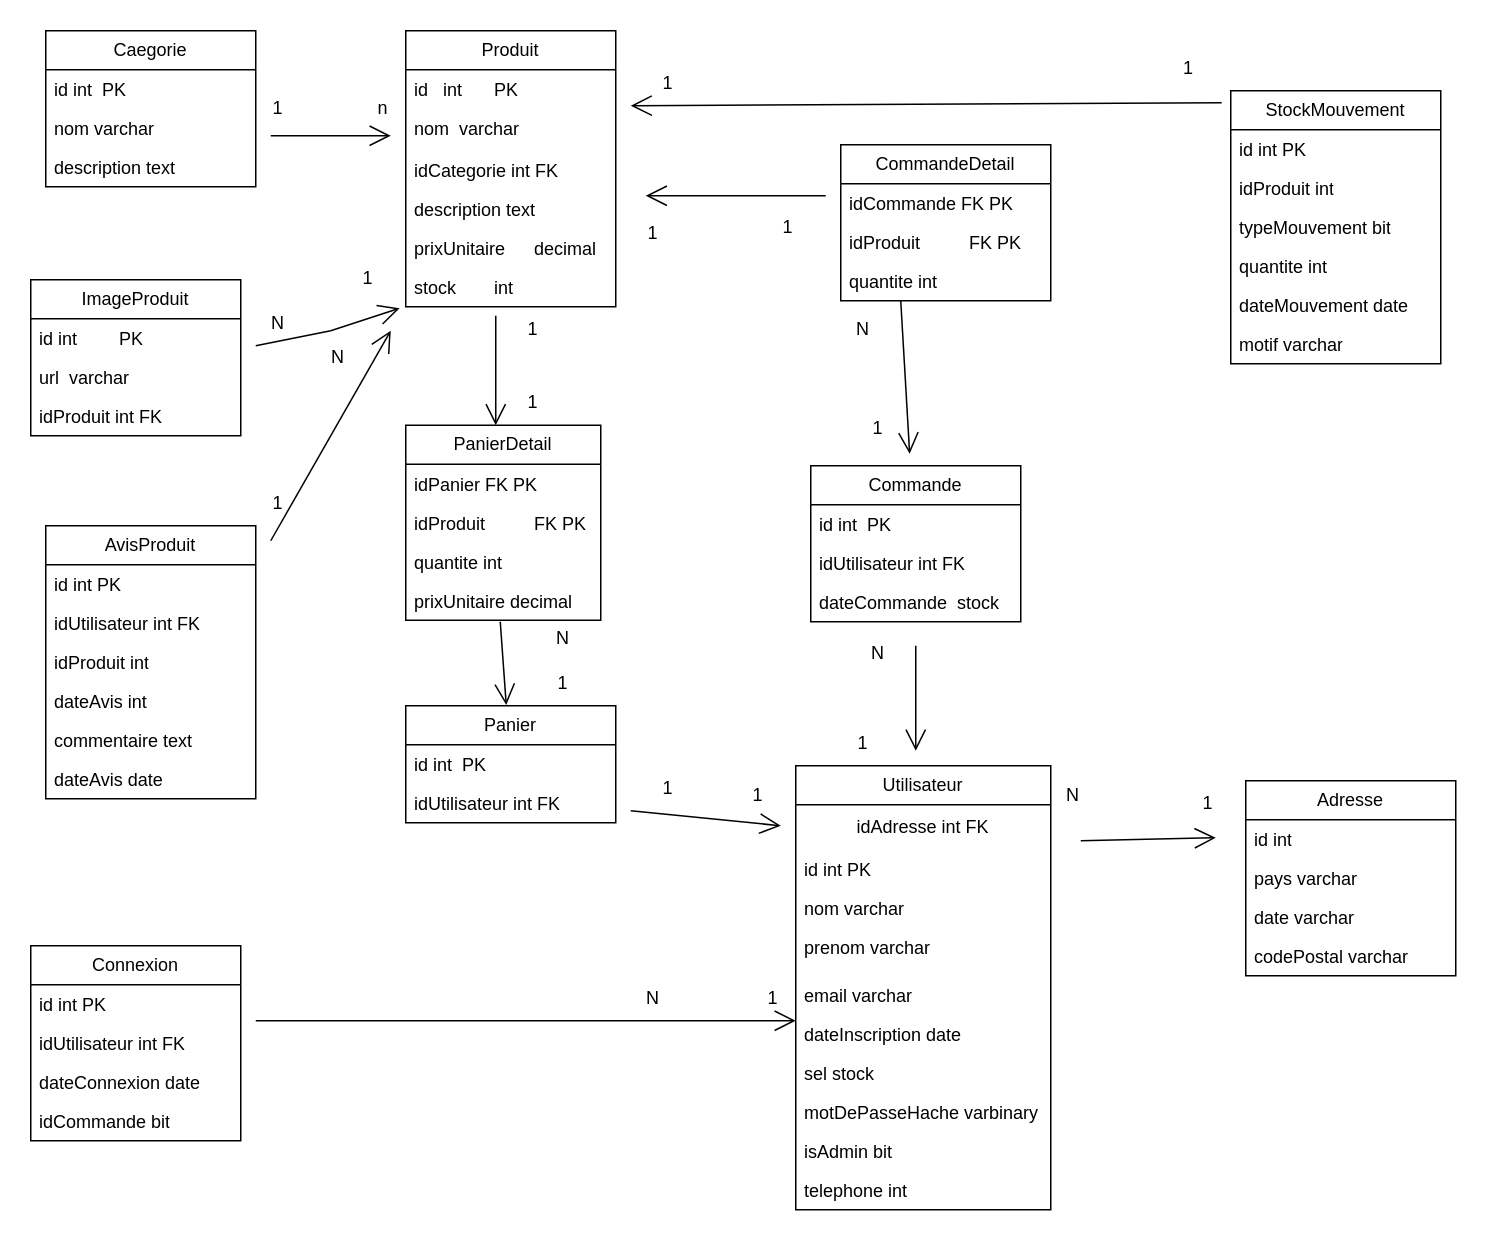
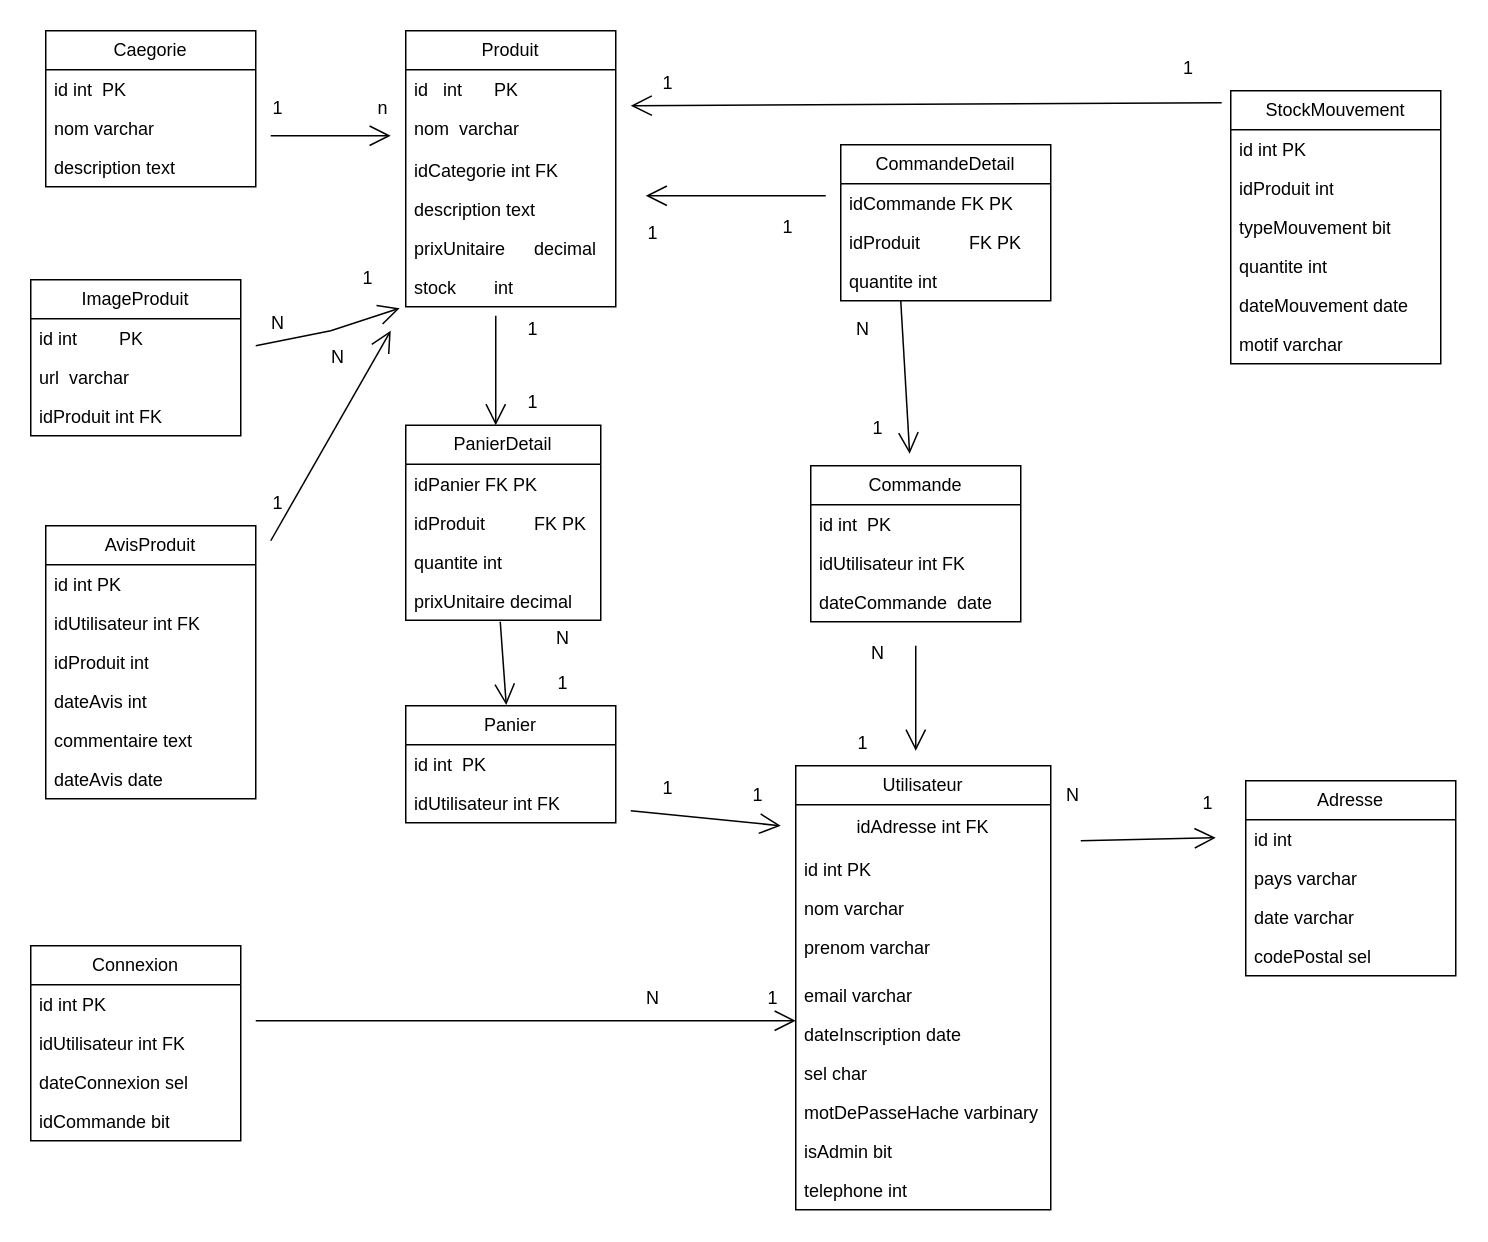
node "dateCommande stock": label "dateCommande stock" -> "dateCommande date"
node "codePostal varchar": label "codePostal varchar" -> "codePostal sel"
node "sel stock": label "sel stock" -> "sel char"
node "dateConnexion date": label "dateConnexion date" -> "dateConnexion sel"
